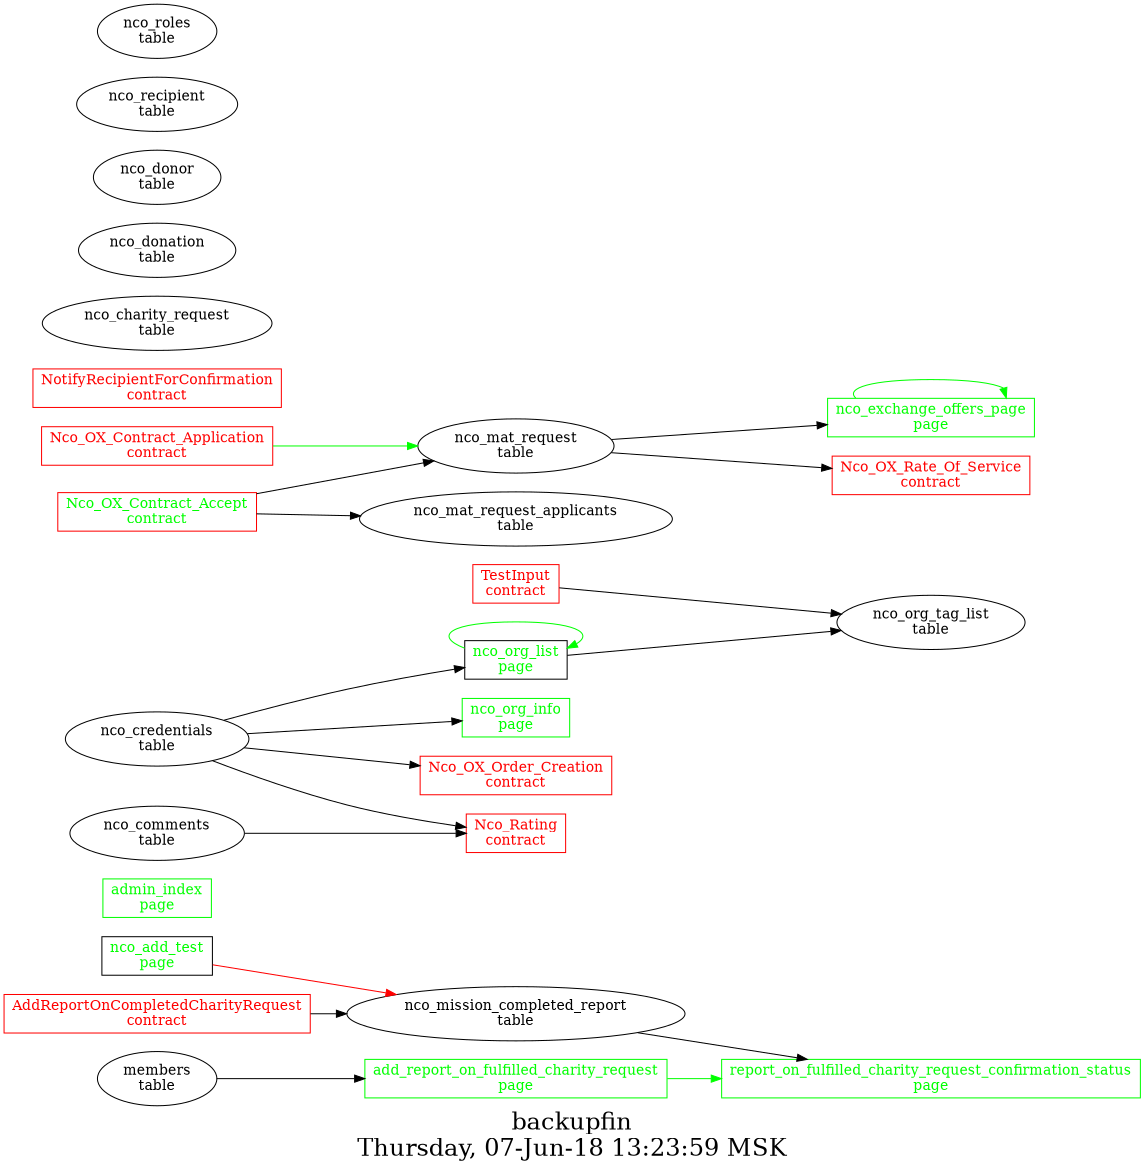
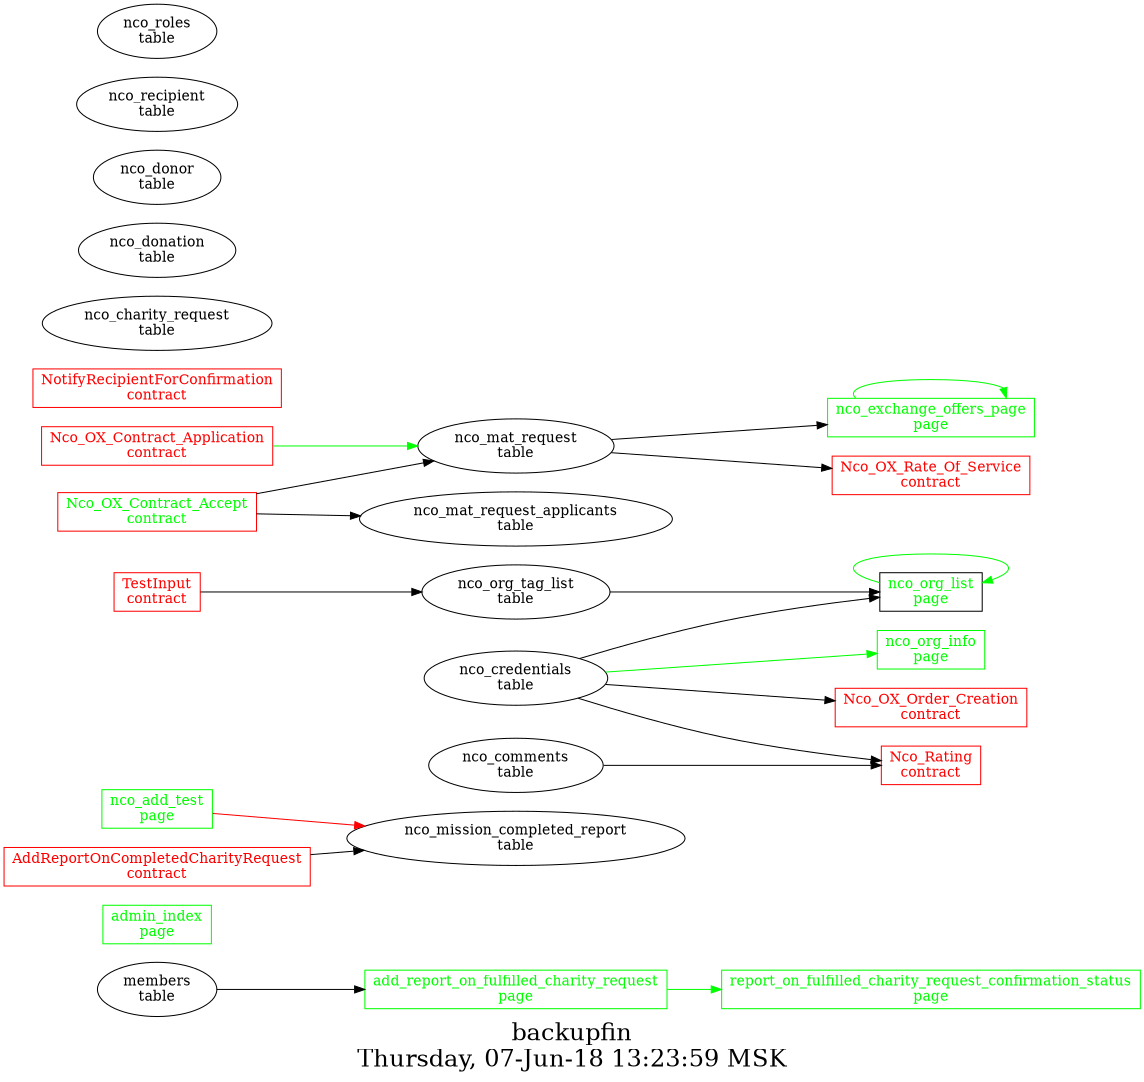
edge "nco_org_list page" -> "nco_org_tag_list table": reversed
edge "nco_credentials table" -> "nco_org_info page": color black -> green
node "nco_add_test page": color black -> green
edge "nco_mission_completed_report table" -> "report_on_fulfilled_charity_request_confirmation_status page": removed
